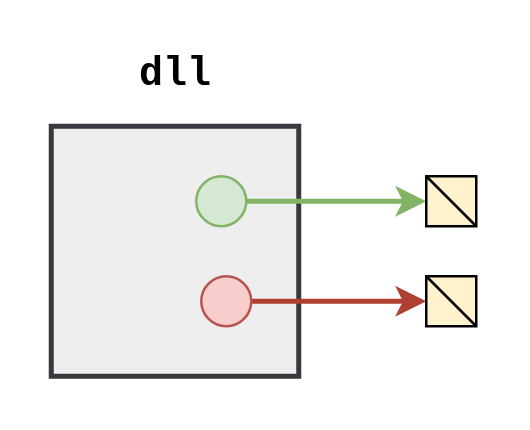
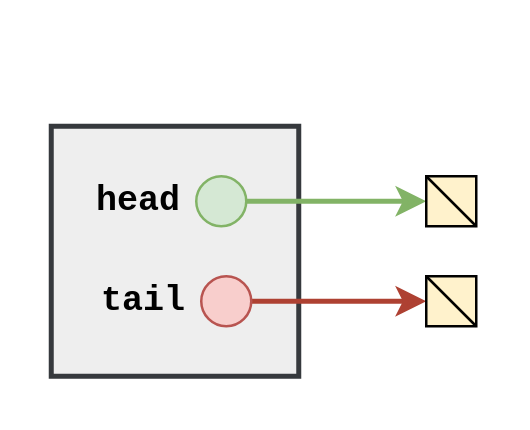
node "dll": removed
node "head": added
node "tail": added
